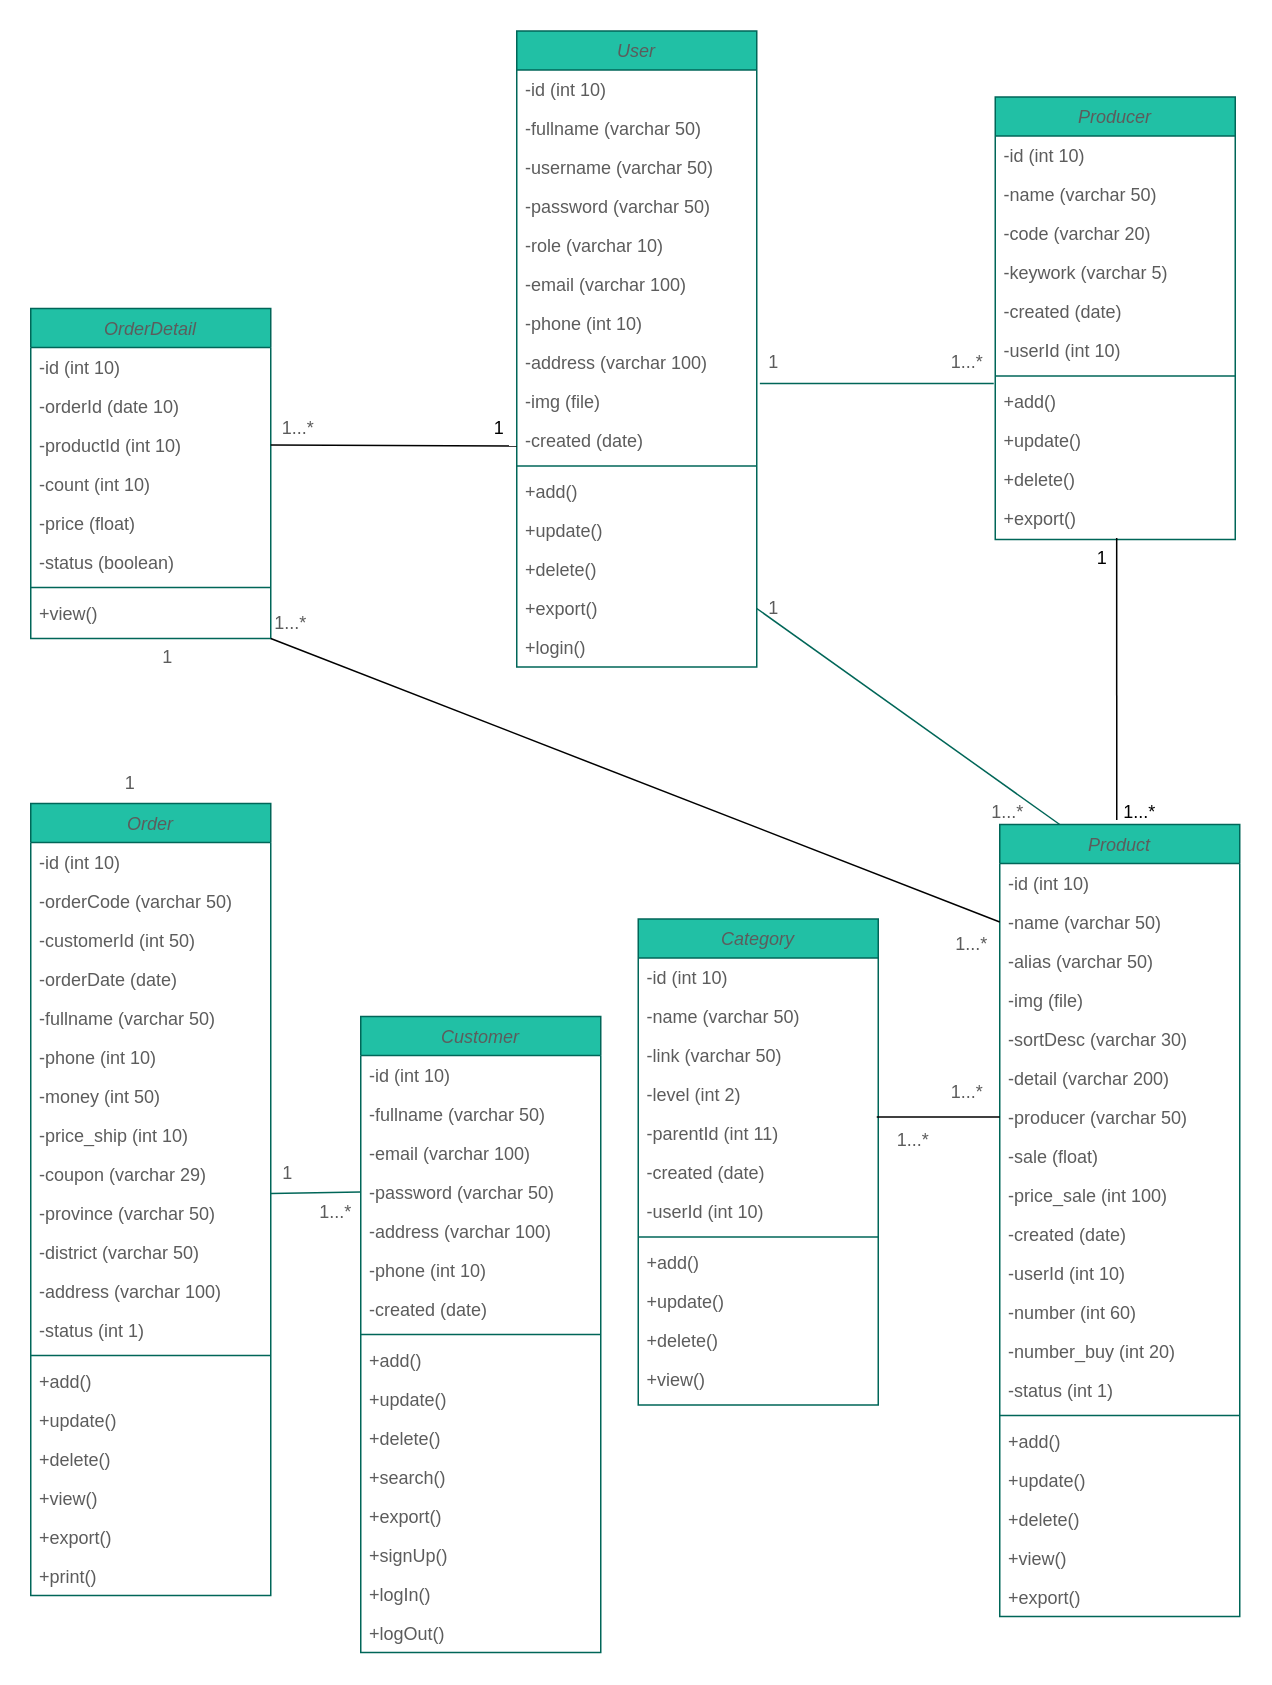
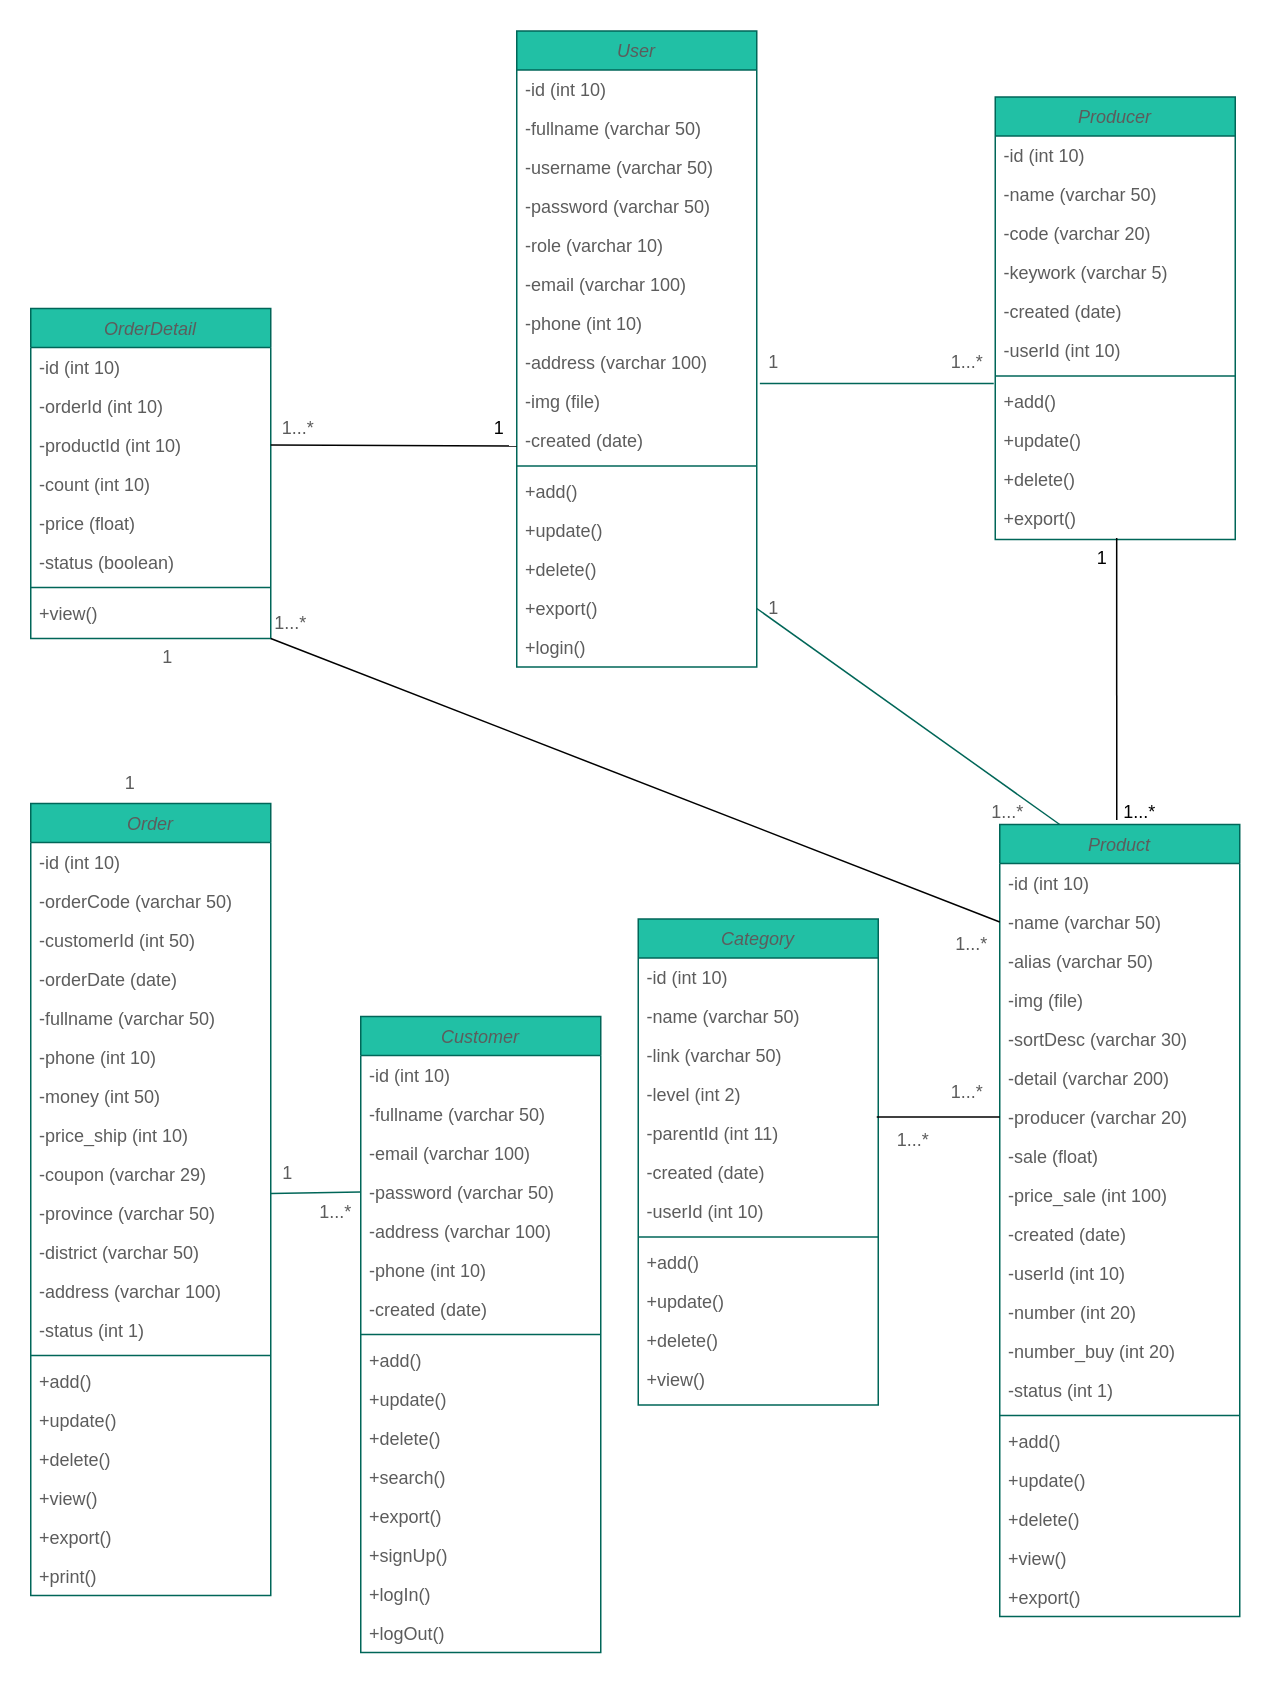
node "-orderId (date 10)": label "-orderId (date 10)" -> "-orderId (int 10)"
node "-producer (varchar 50)": label "-producer (varchar 50)" -> "-producer (varchar 20)"
node "-number (int 60)": label "-number (int 60)" -> "-number (int 20)"
